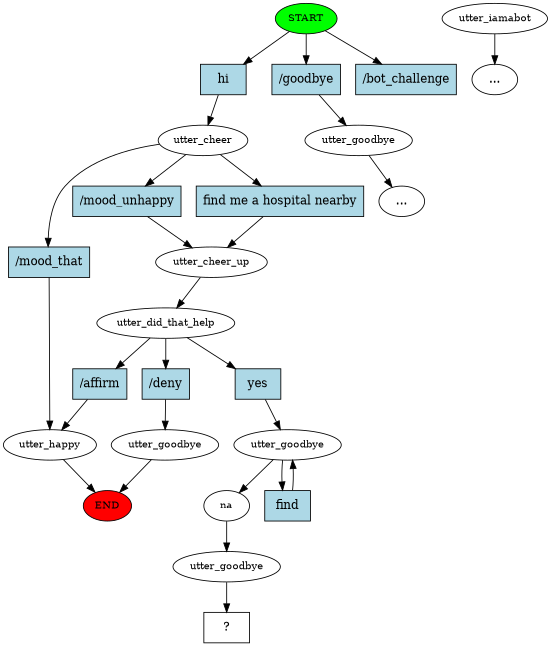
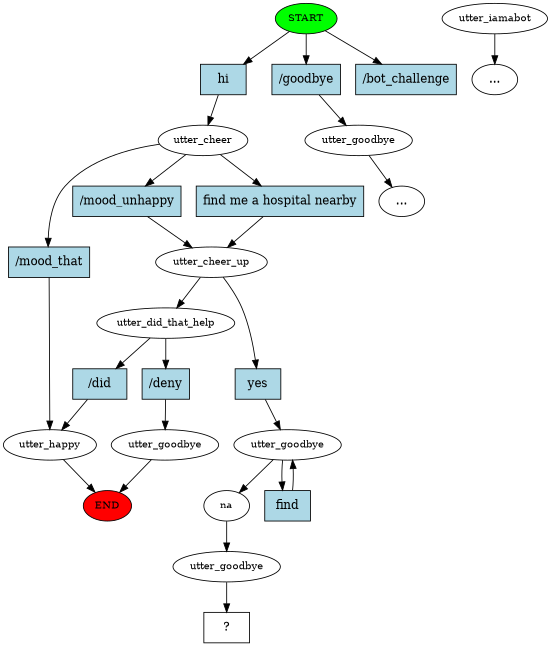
edge "utter_did_that_help" -> "yes": now "utter_cheer_up" -> "yes"
node "/affirm": label "/affirm" -> "/did"
